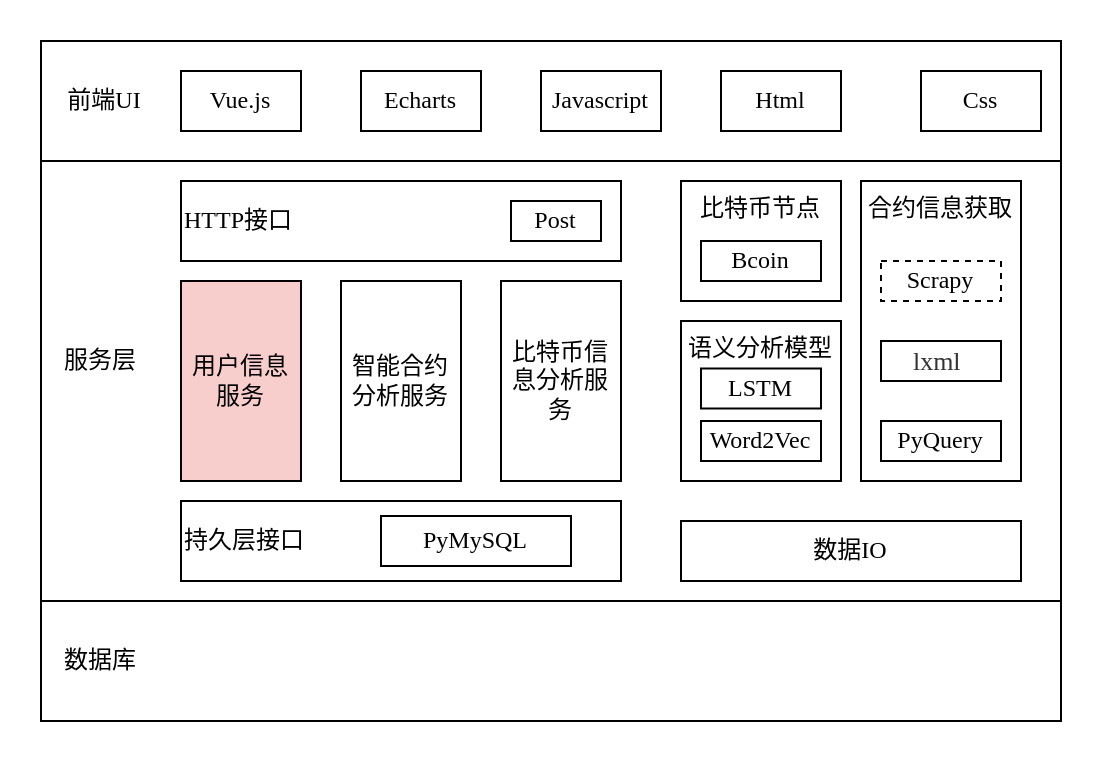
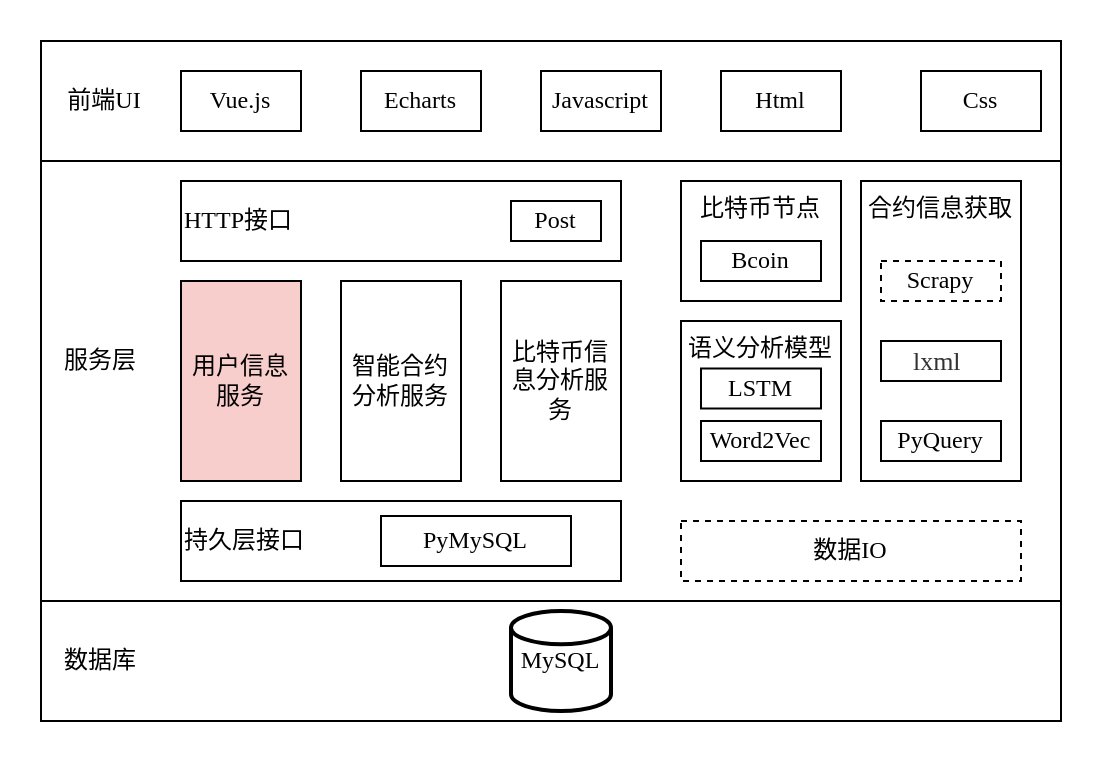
node "数据IO": style solid -> dashed
node "MySQL": added
